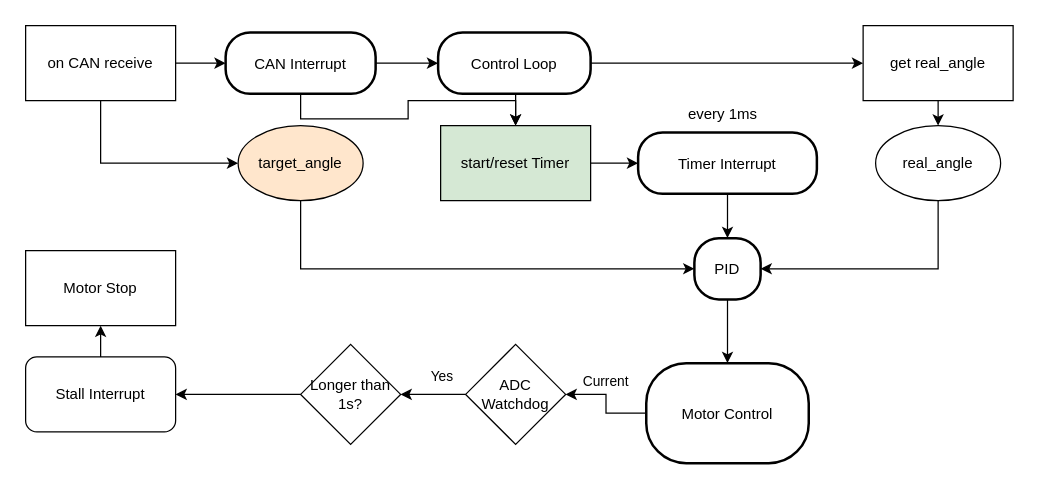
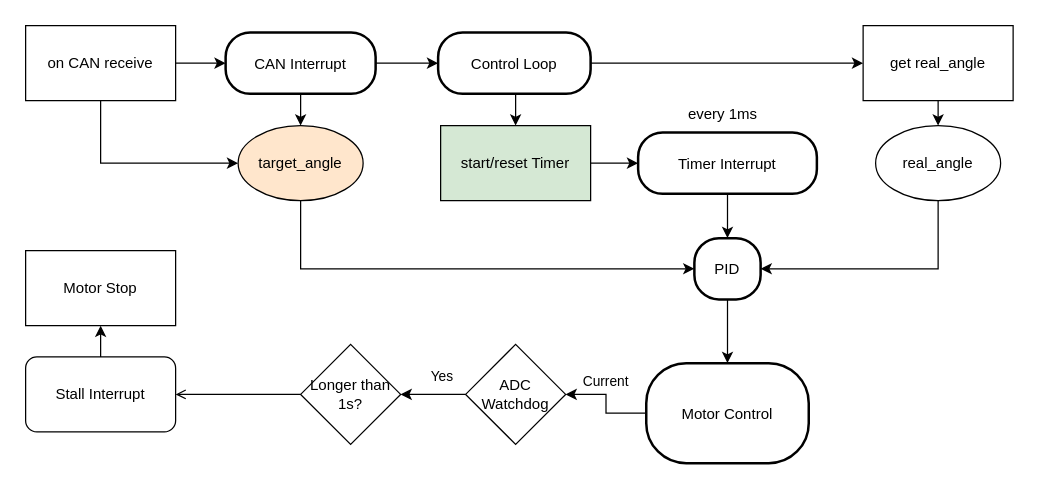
edge "CAN Interrupt" -> "start/reset Timer": now "CAN Interrupt" -> "target_angle"
edge "Longer than 1s?" -> "Stall Interrupt": arrowhead classic -> open
